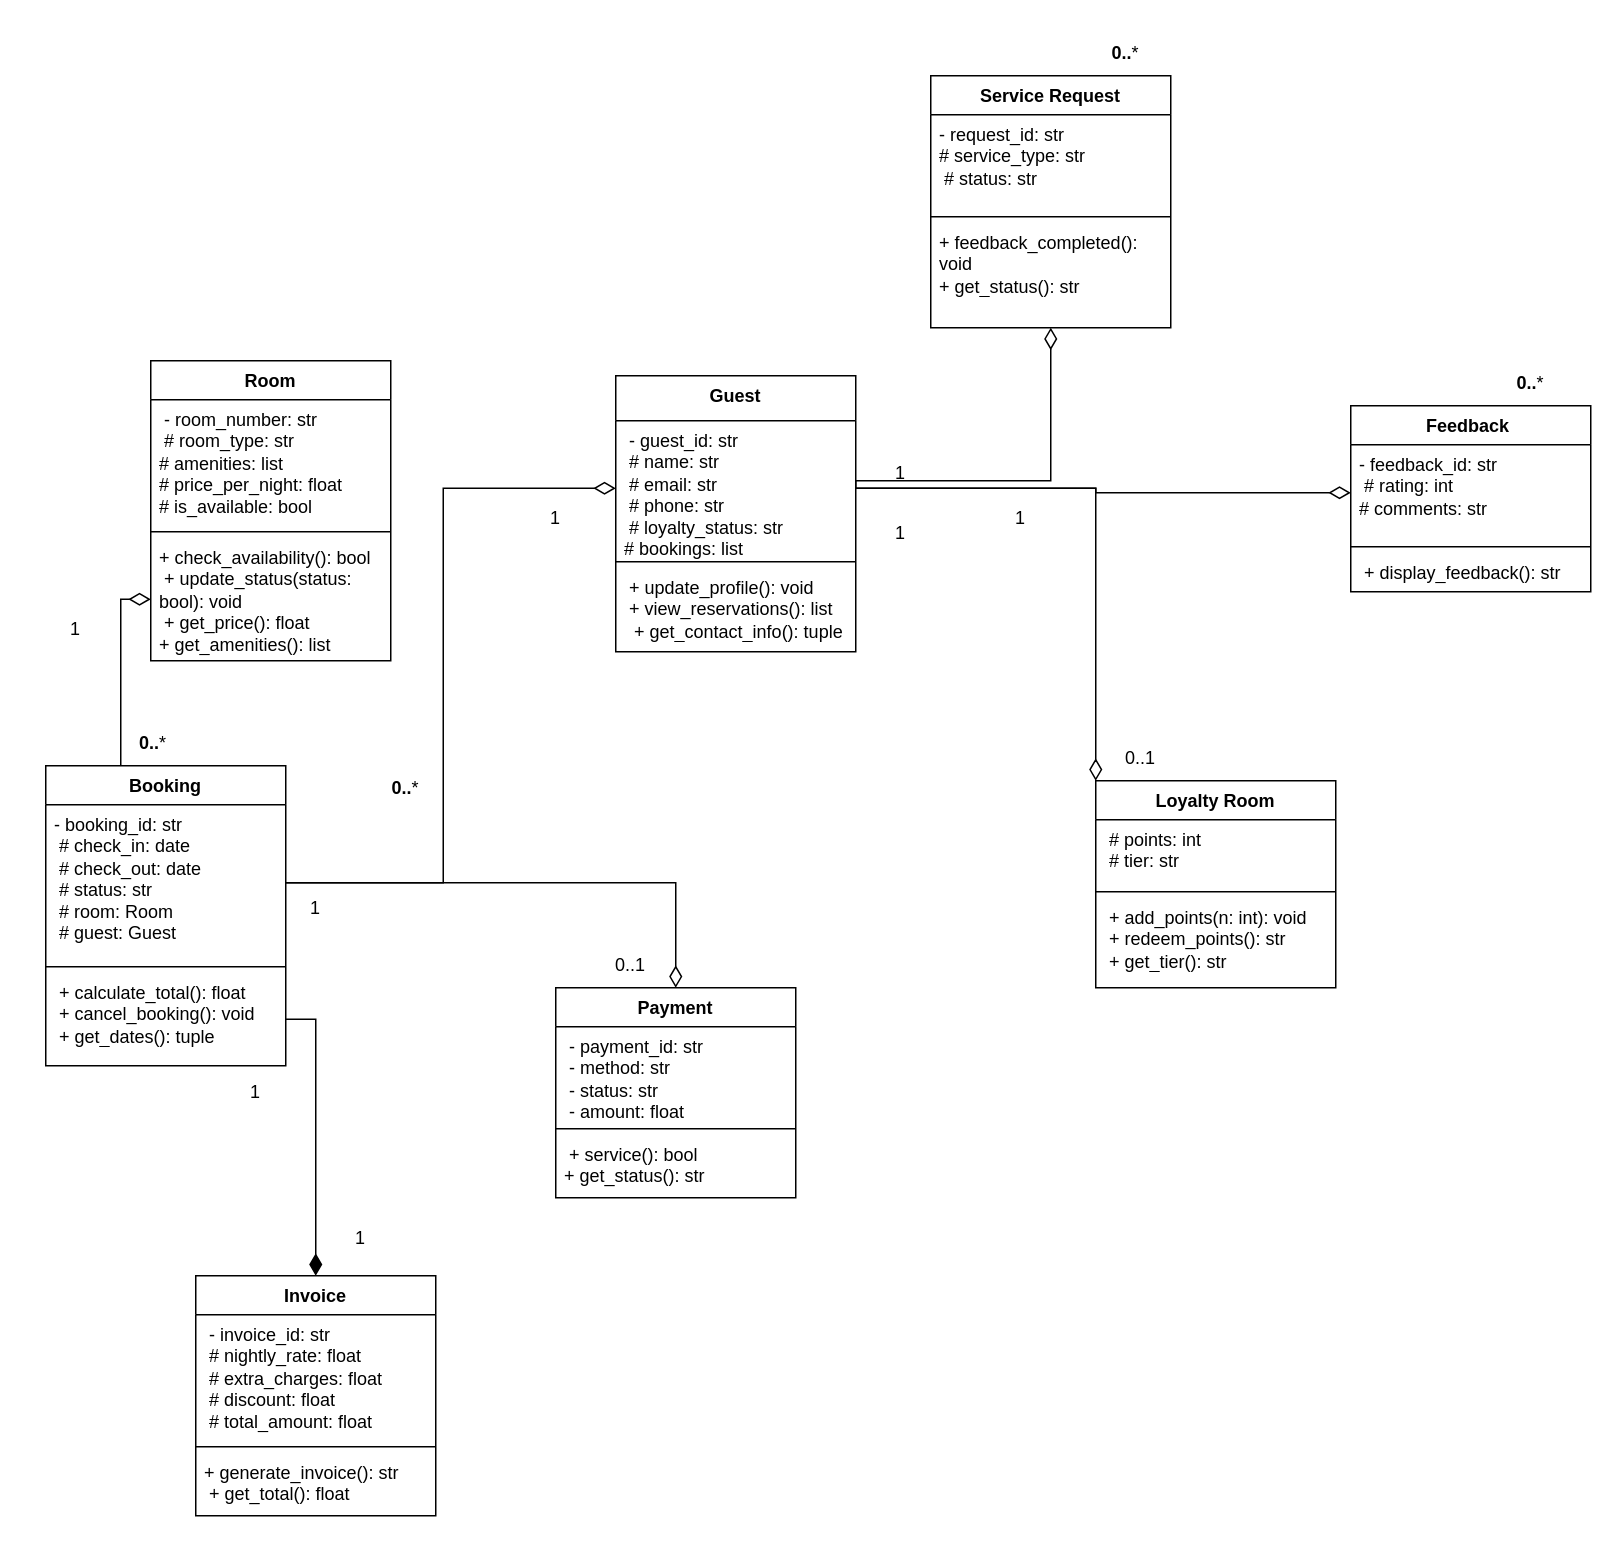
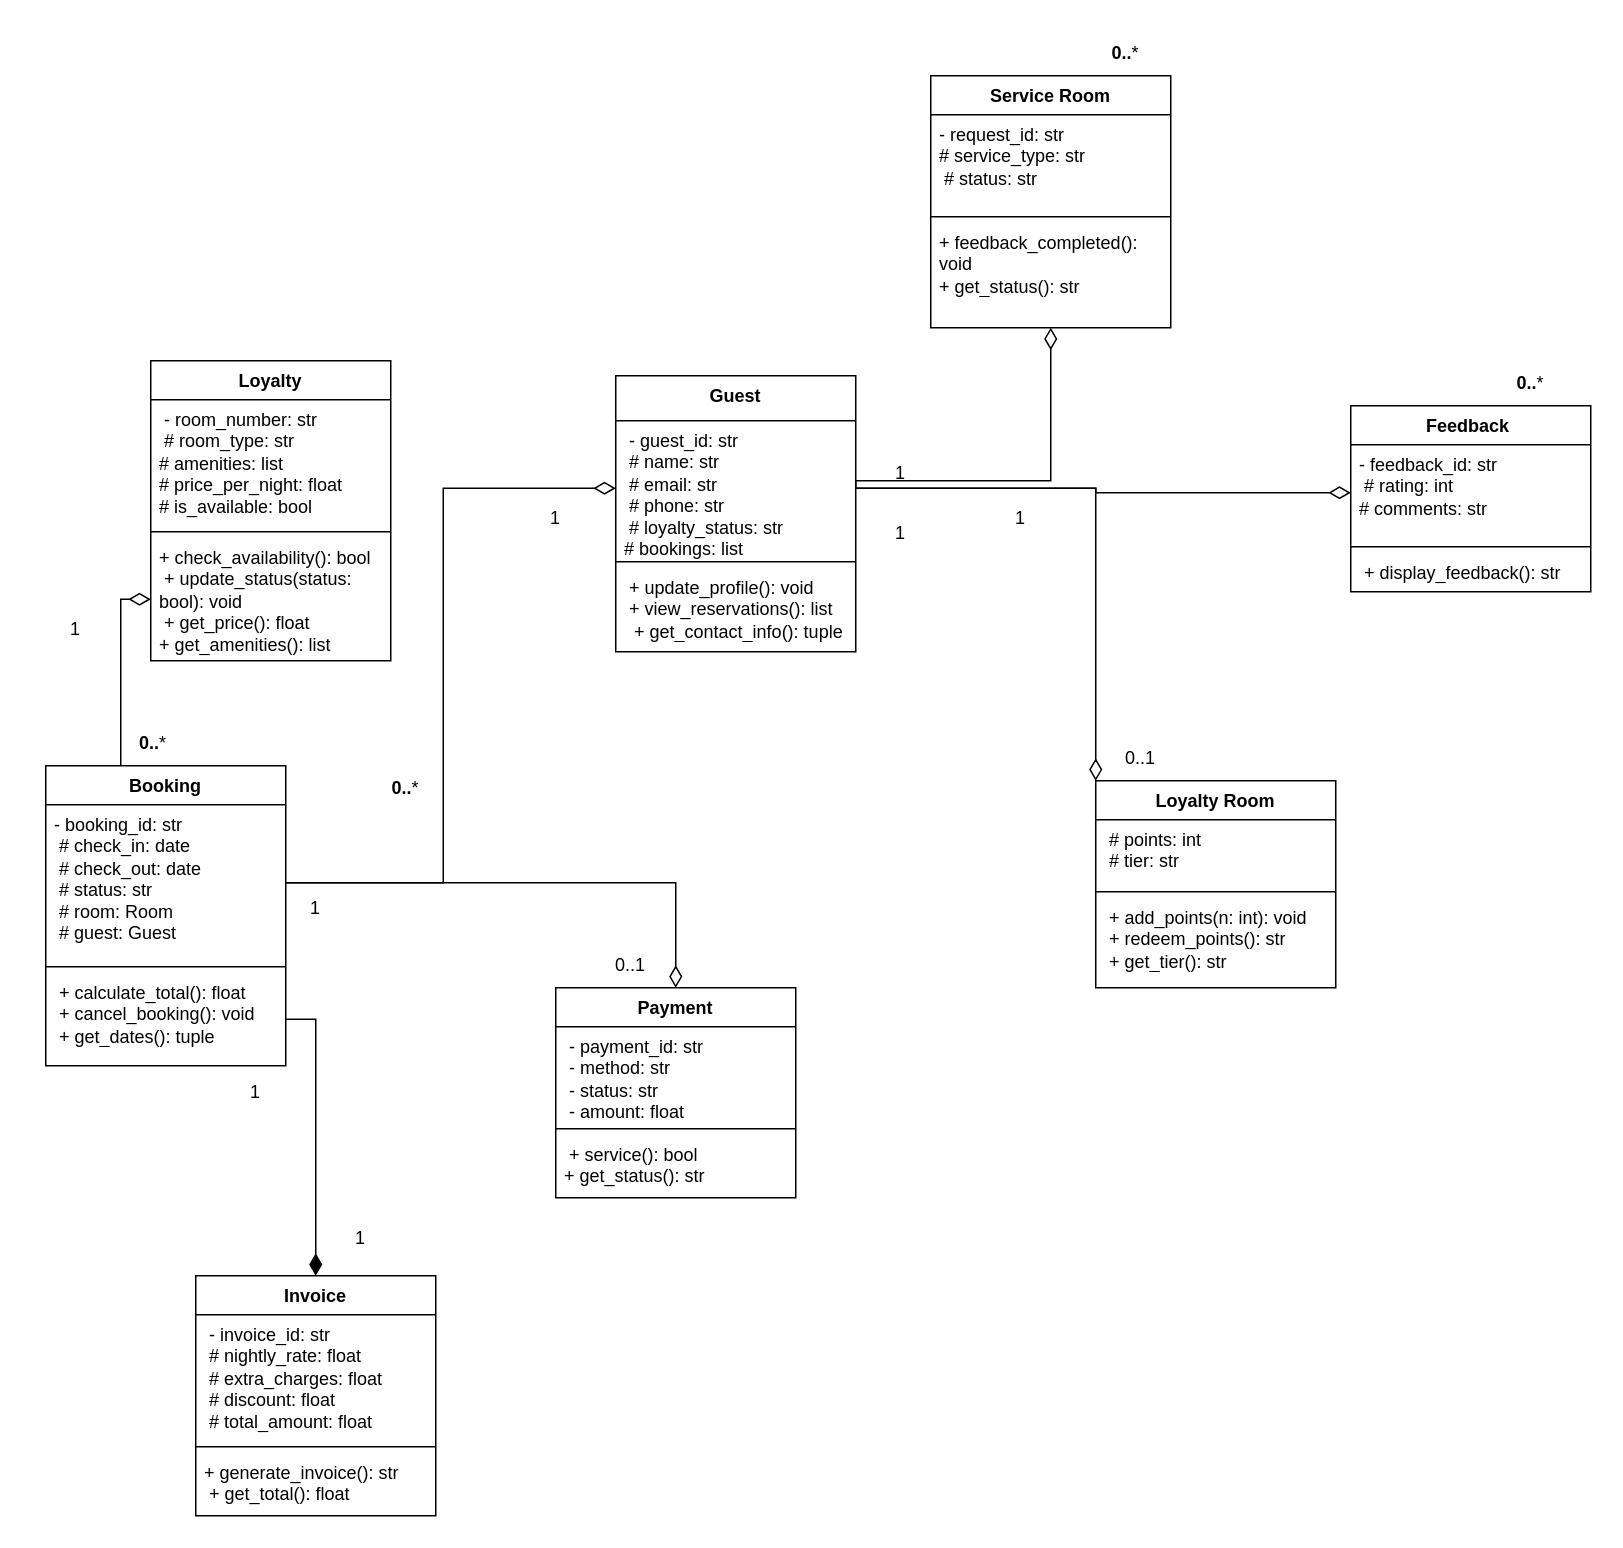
node "Service Request": label "Service Request" -> "Service Room"
node "Room": label "Room" -> "Loyalty"
